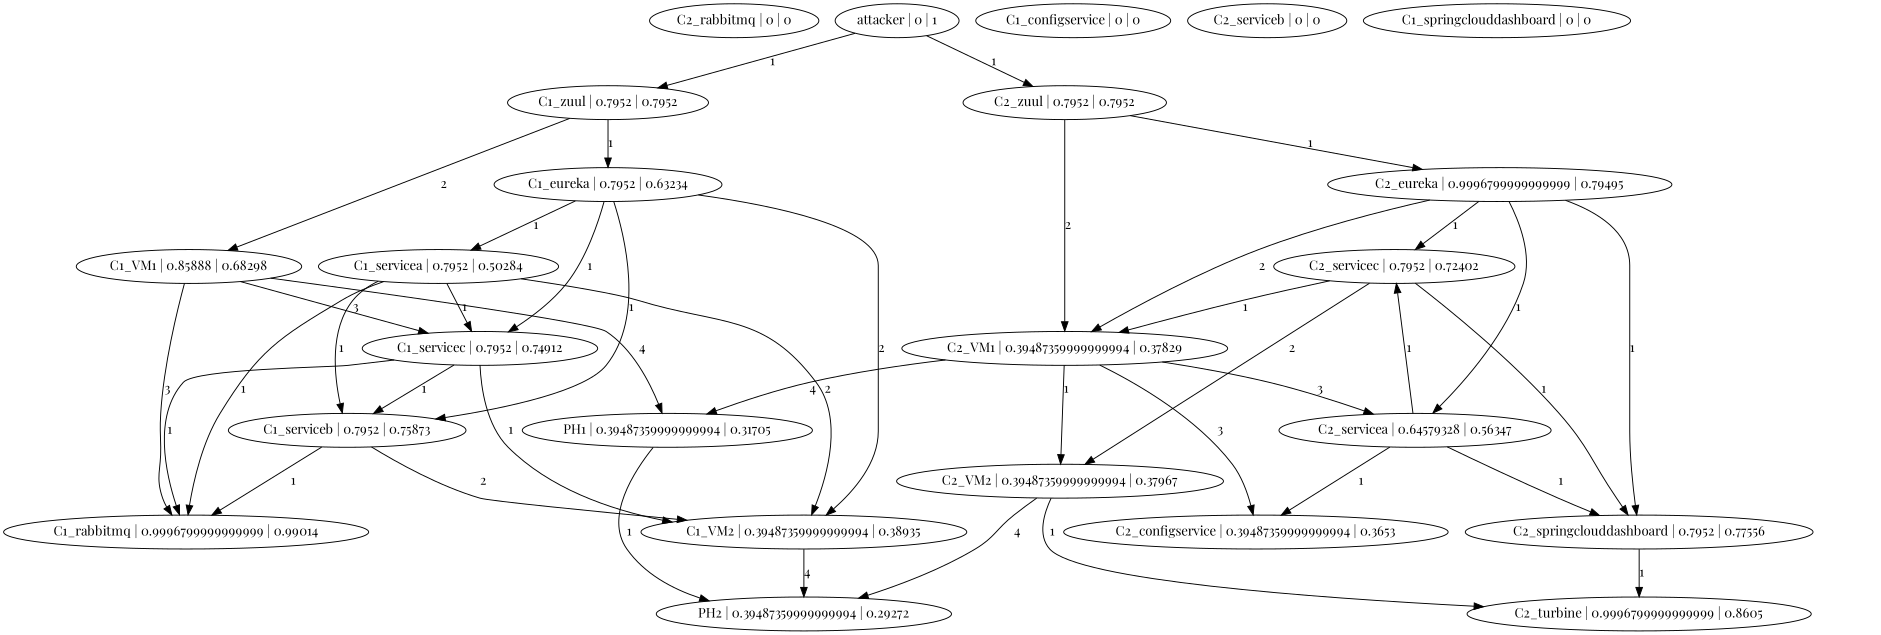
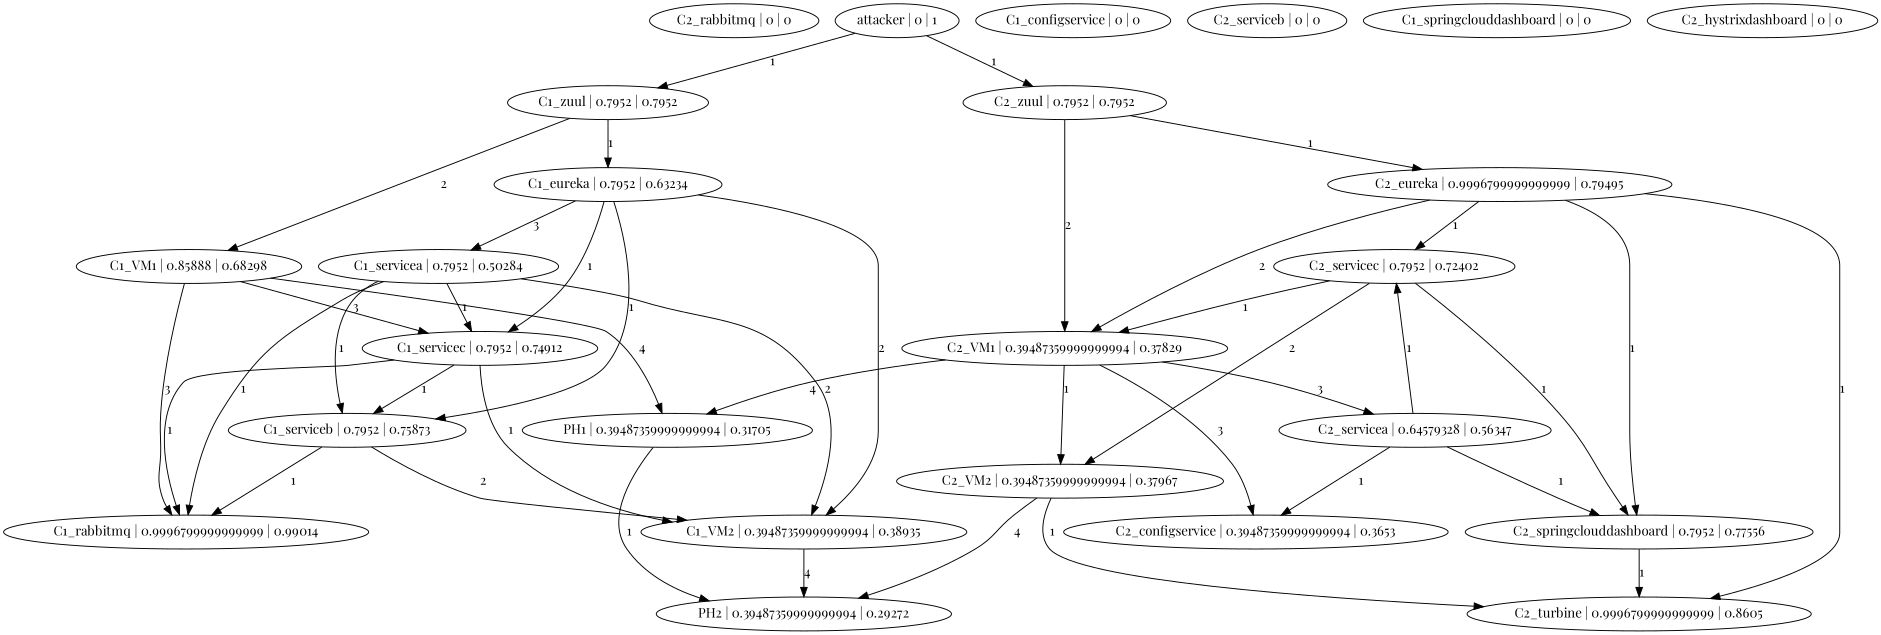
node "C2_hystrixdashboard | 0 | 0": added
edge "C1_eureka | 0.7952 | 0.63234" -> "C1_servicea | 0.7952 | 0.50284": label "1" -> "3"
edge "C2_eureka | 0.9996799999999999 | 0.79495" -> "C2_servicea | 0.64579328 | 0.56347": now "C2_eureka | 0.9996799999999999 | 0.79495" -> "C2_turbine | 0.9996799999999999 | 0.8605"
